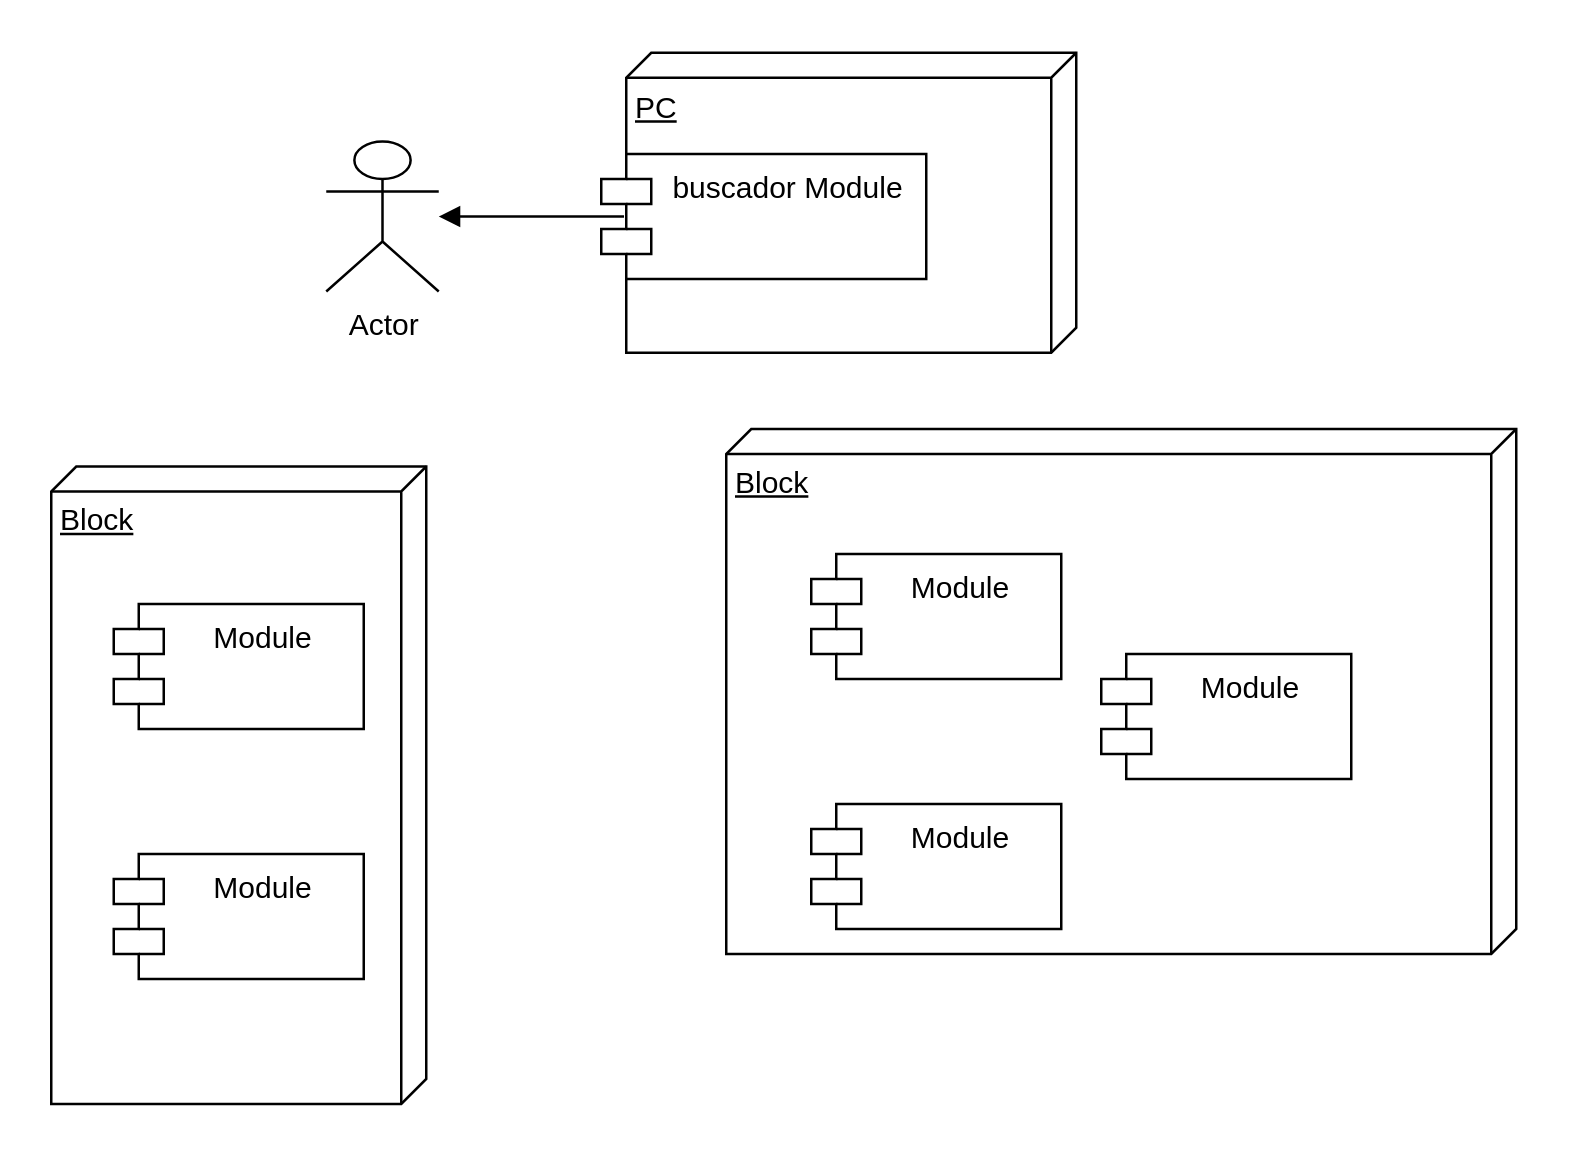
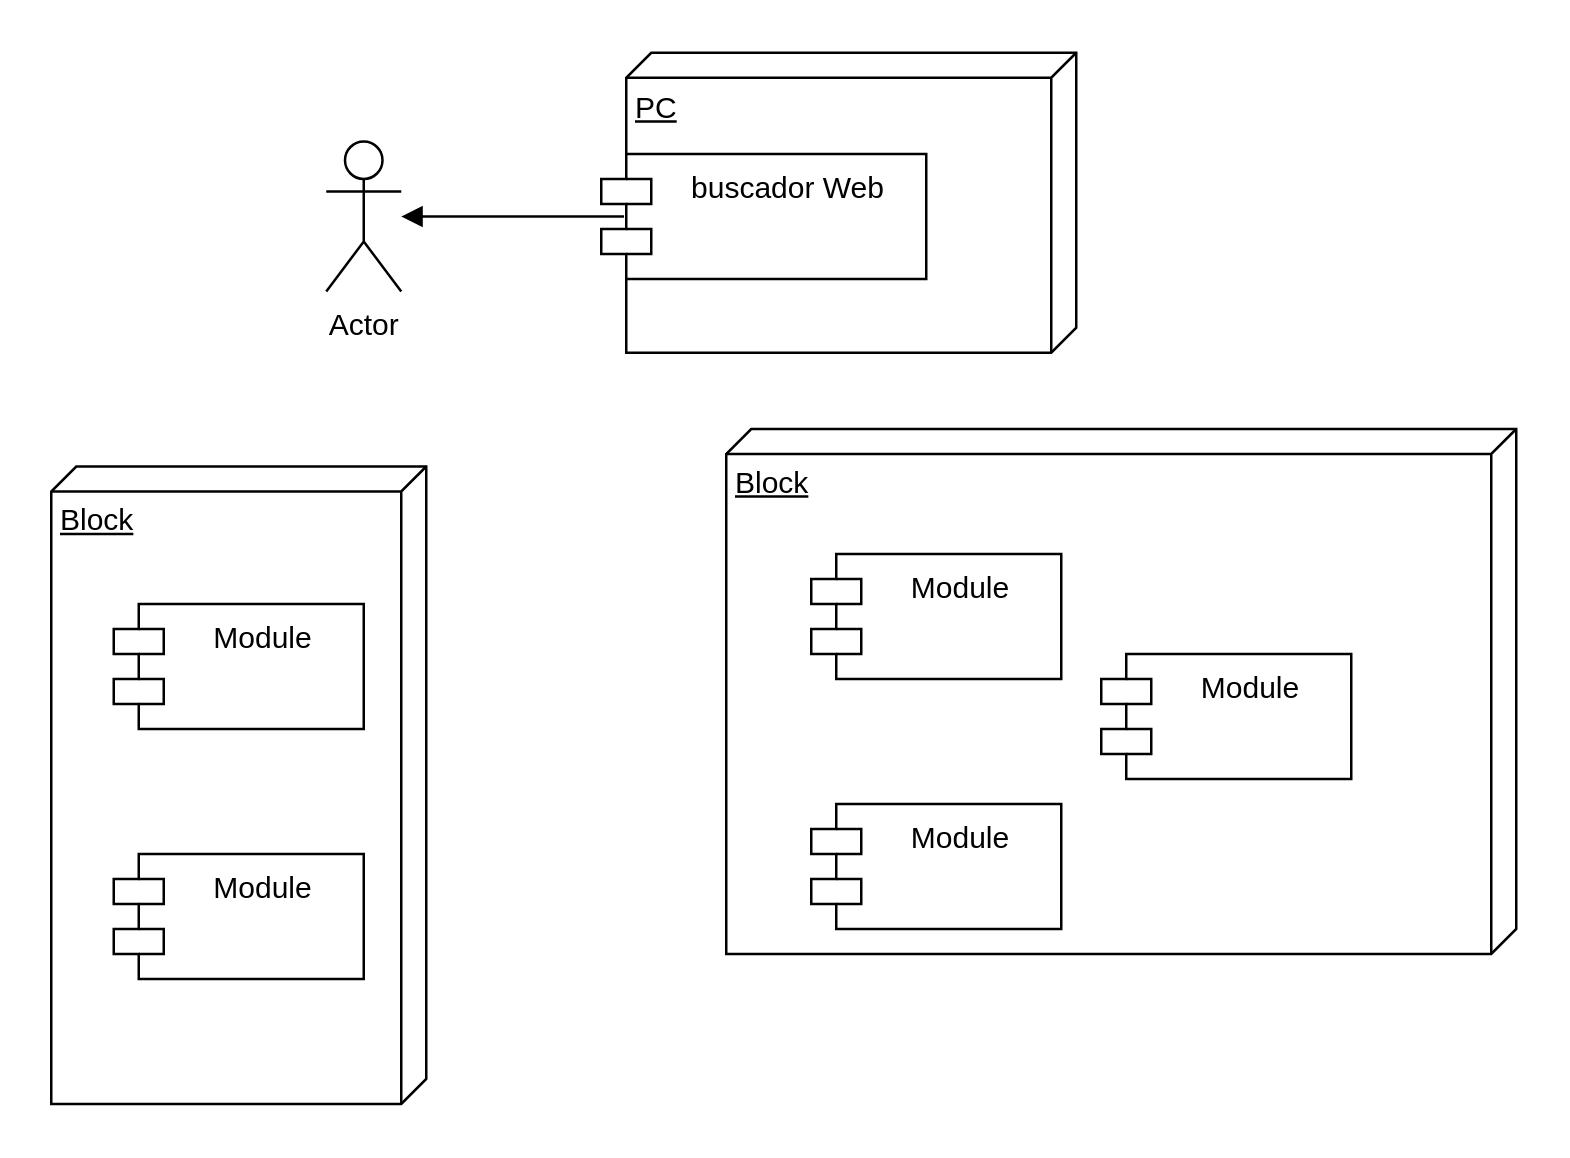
node "buscador Module": label "buscador Module" -> "buscador Web"
node "Actor": size 113x150 -> 75x150
